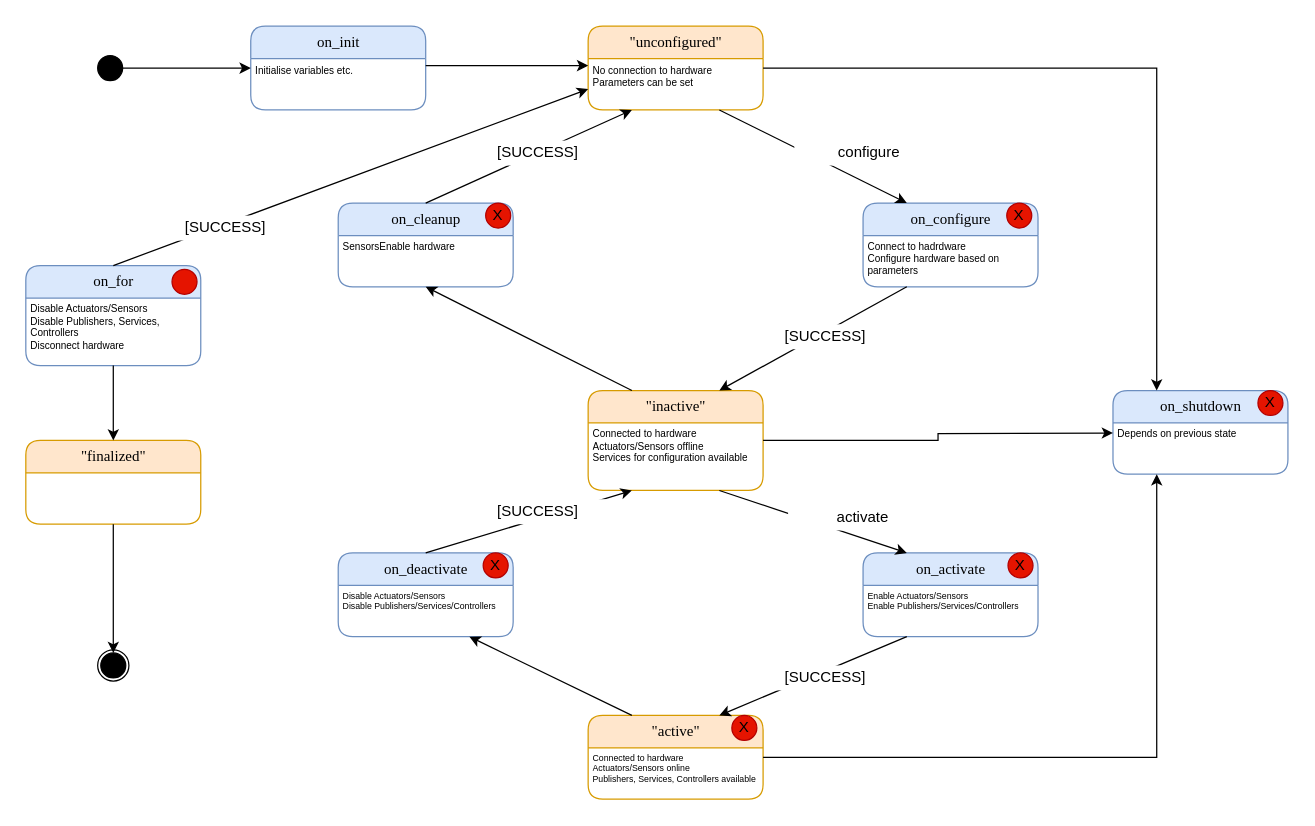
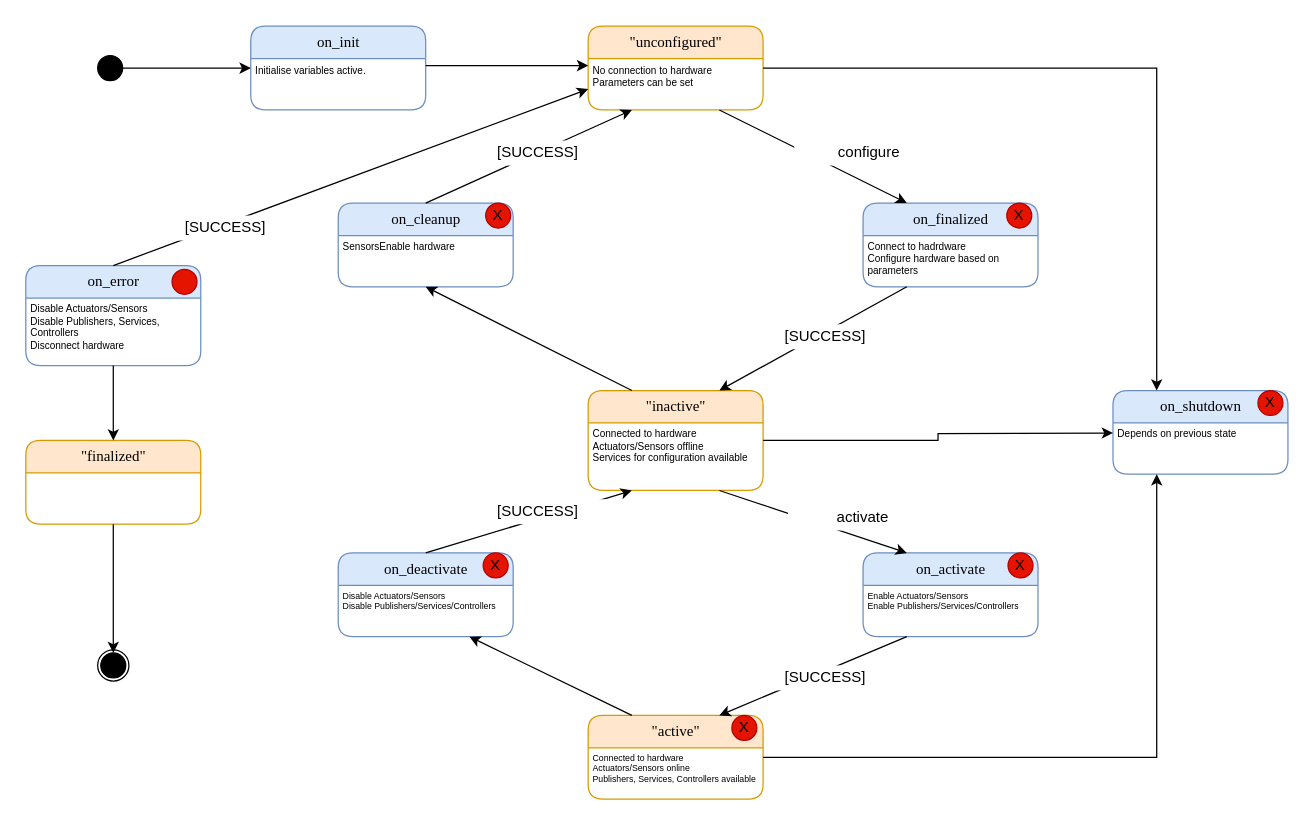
node "Initialise variables etc.": label "Initialise variables etc." -> "Initialise variables active."
node "on_configure": label "on_configure" -> "on_finalized"
node "on_for": label "on_for" -> "on_error"
